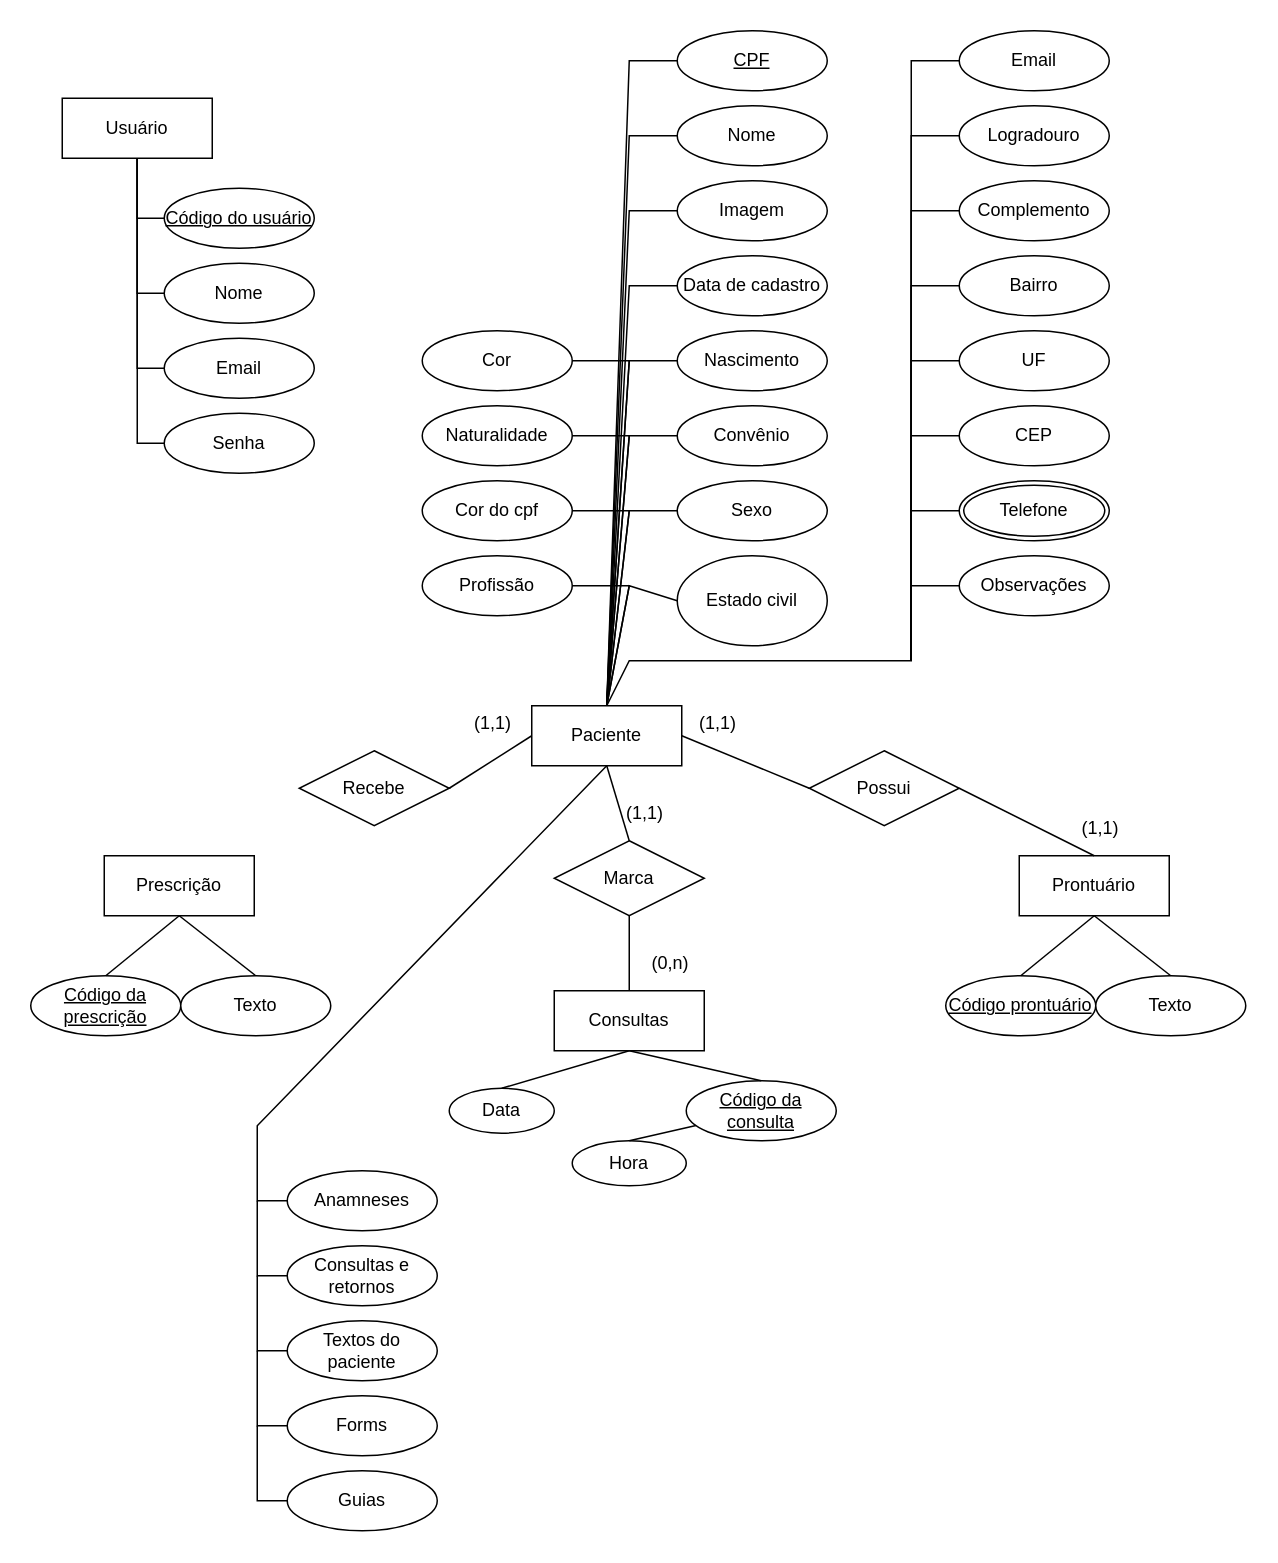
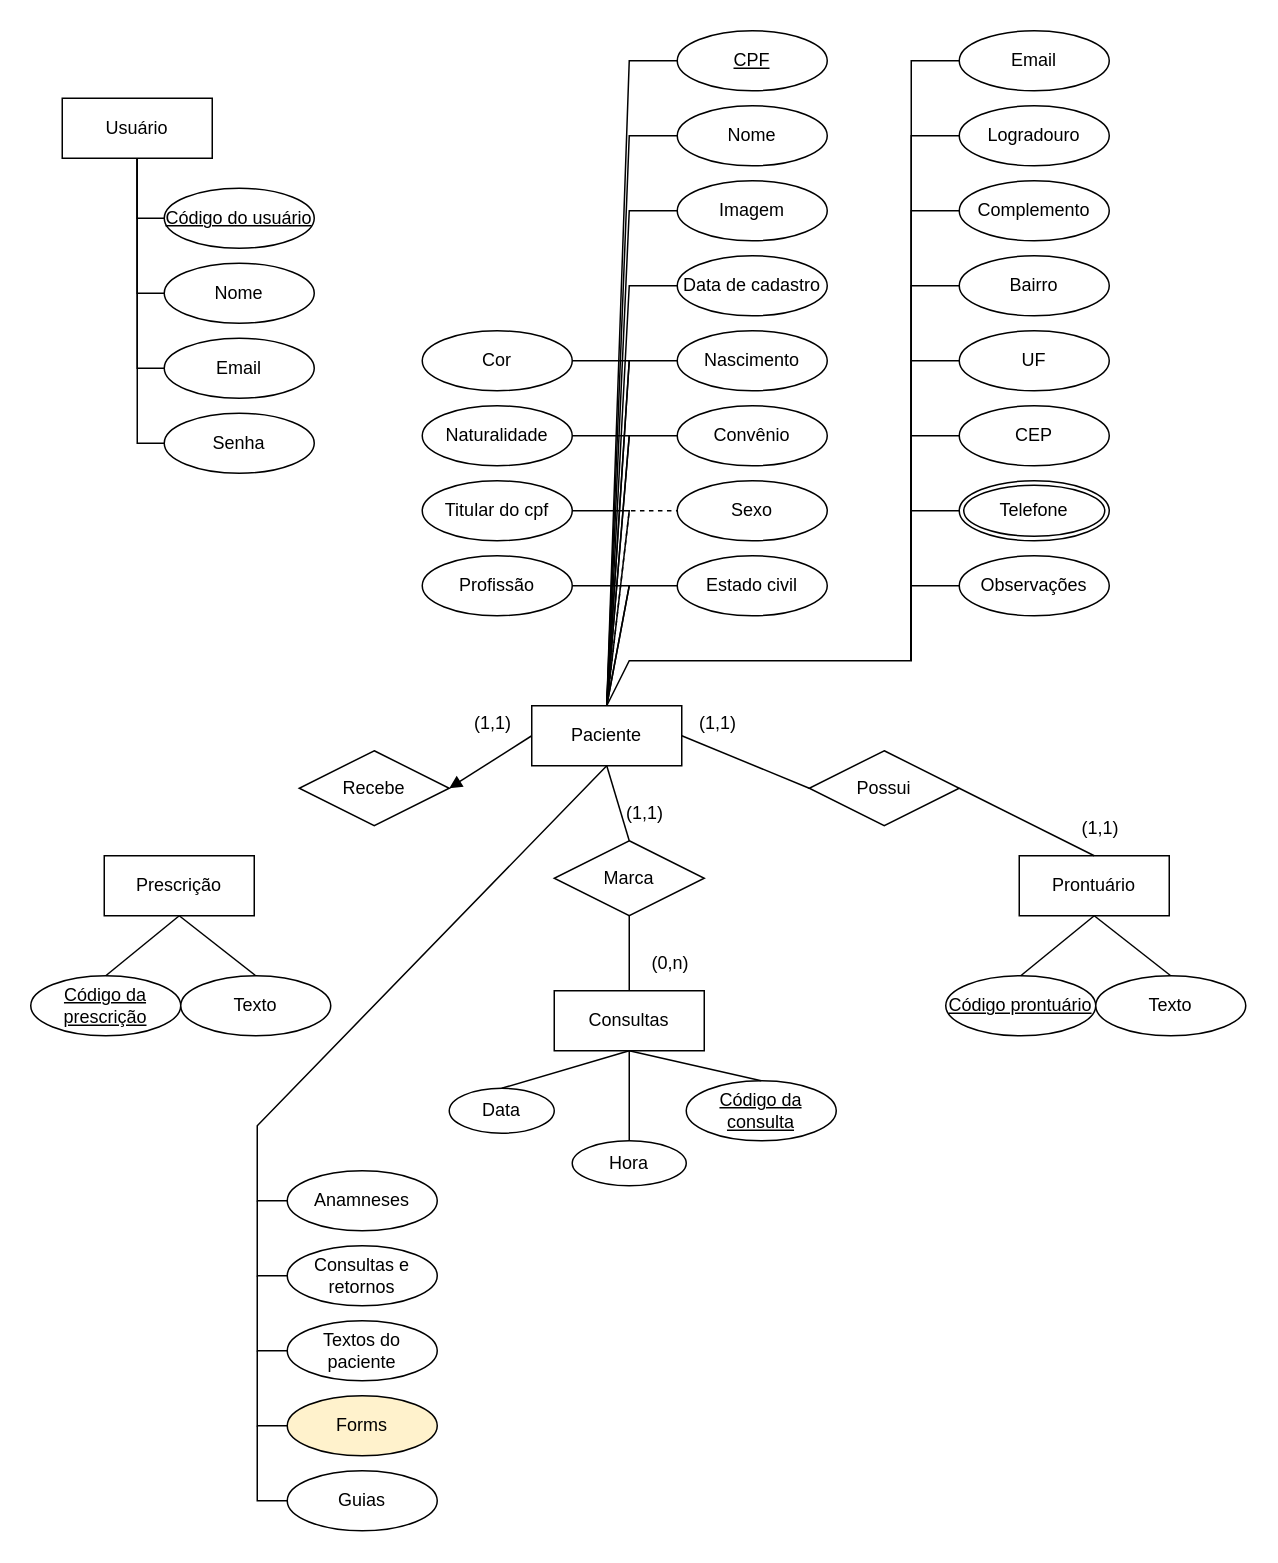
node "Cor do cpf": label "Cor do cpf" -> "Titular do cpf"
edge "Sexo" -- "Paciente": style solid -> dashed
node "Estado civil": size 150x90 -> 150x60
edge "Paciente" -- "Recebe": arrowhead none -> block
edge "Código da consulta" -- "Hora": now "Consultas" -- "Hora"
node "Forms": fillcolor #ffffff -> #fff2cc
